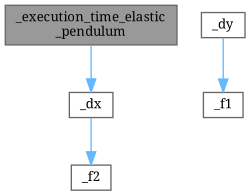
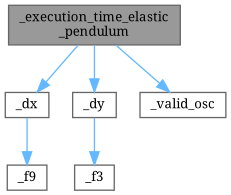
edge "_execution_time_elastic _pendulum" -> "_dy": added
node "_valid_osc": added
node "_f1": label "_f1" -> "_f3"
node "_f2": label "_f2" -> "_f9"
